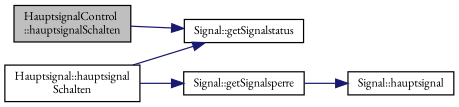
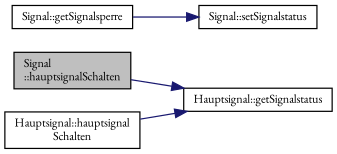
node "HauptsignalControl ::hauptsignalSchalten": label "HauptsignalControl ::hauptsignalSchalten" -> "Signal ::hauptsignalSchalten"
node "Signal::getSignalstatus": label "Signal::getSignalstatus" -> "Hauptsignal::getSignalstatus"
edge "Hauptsignal::hauptsignal Schalten" -> "Signal::getSignalsperre": removed
node "Signal::hauptsignal": label "Signal::hauptsignal" -> "Signal::setSignalstatus"
